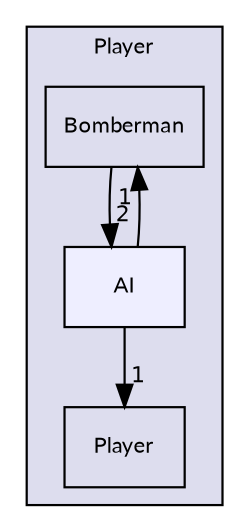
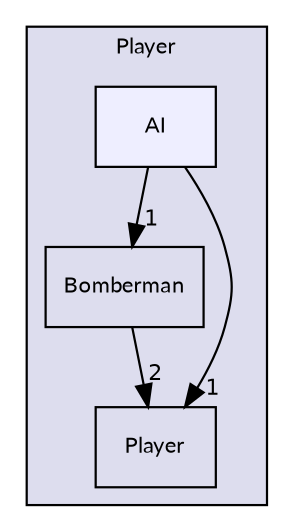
edge "Bomberman" -> "AI": now "Bomberman" -> "Player"
